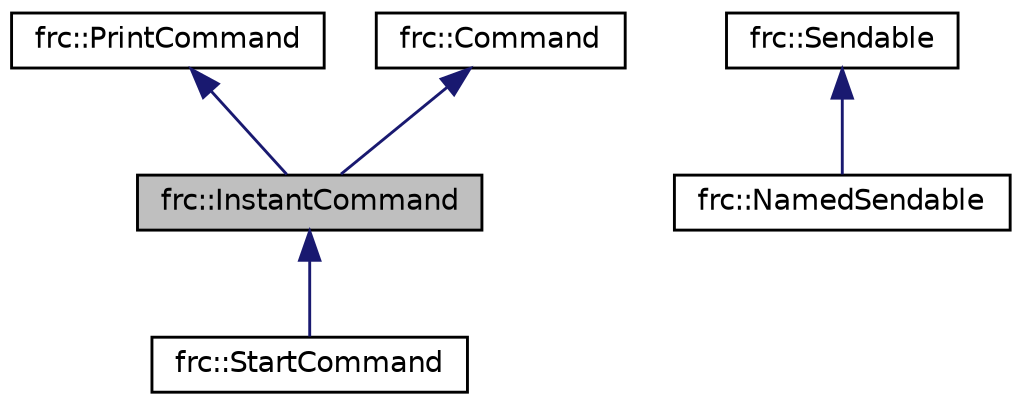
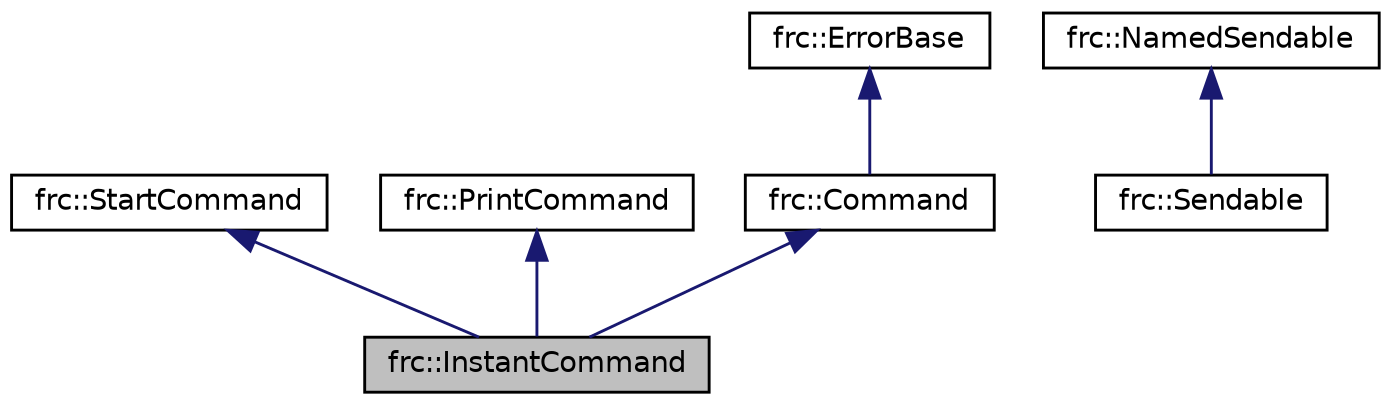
node "frc::ErrorBase": added
edge "frc::NamedSendable" -> "frc::Sendable": reversed
edge "frc::StartCommand" -> "frc::InstantCommand": reversed
